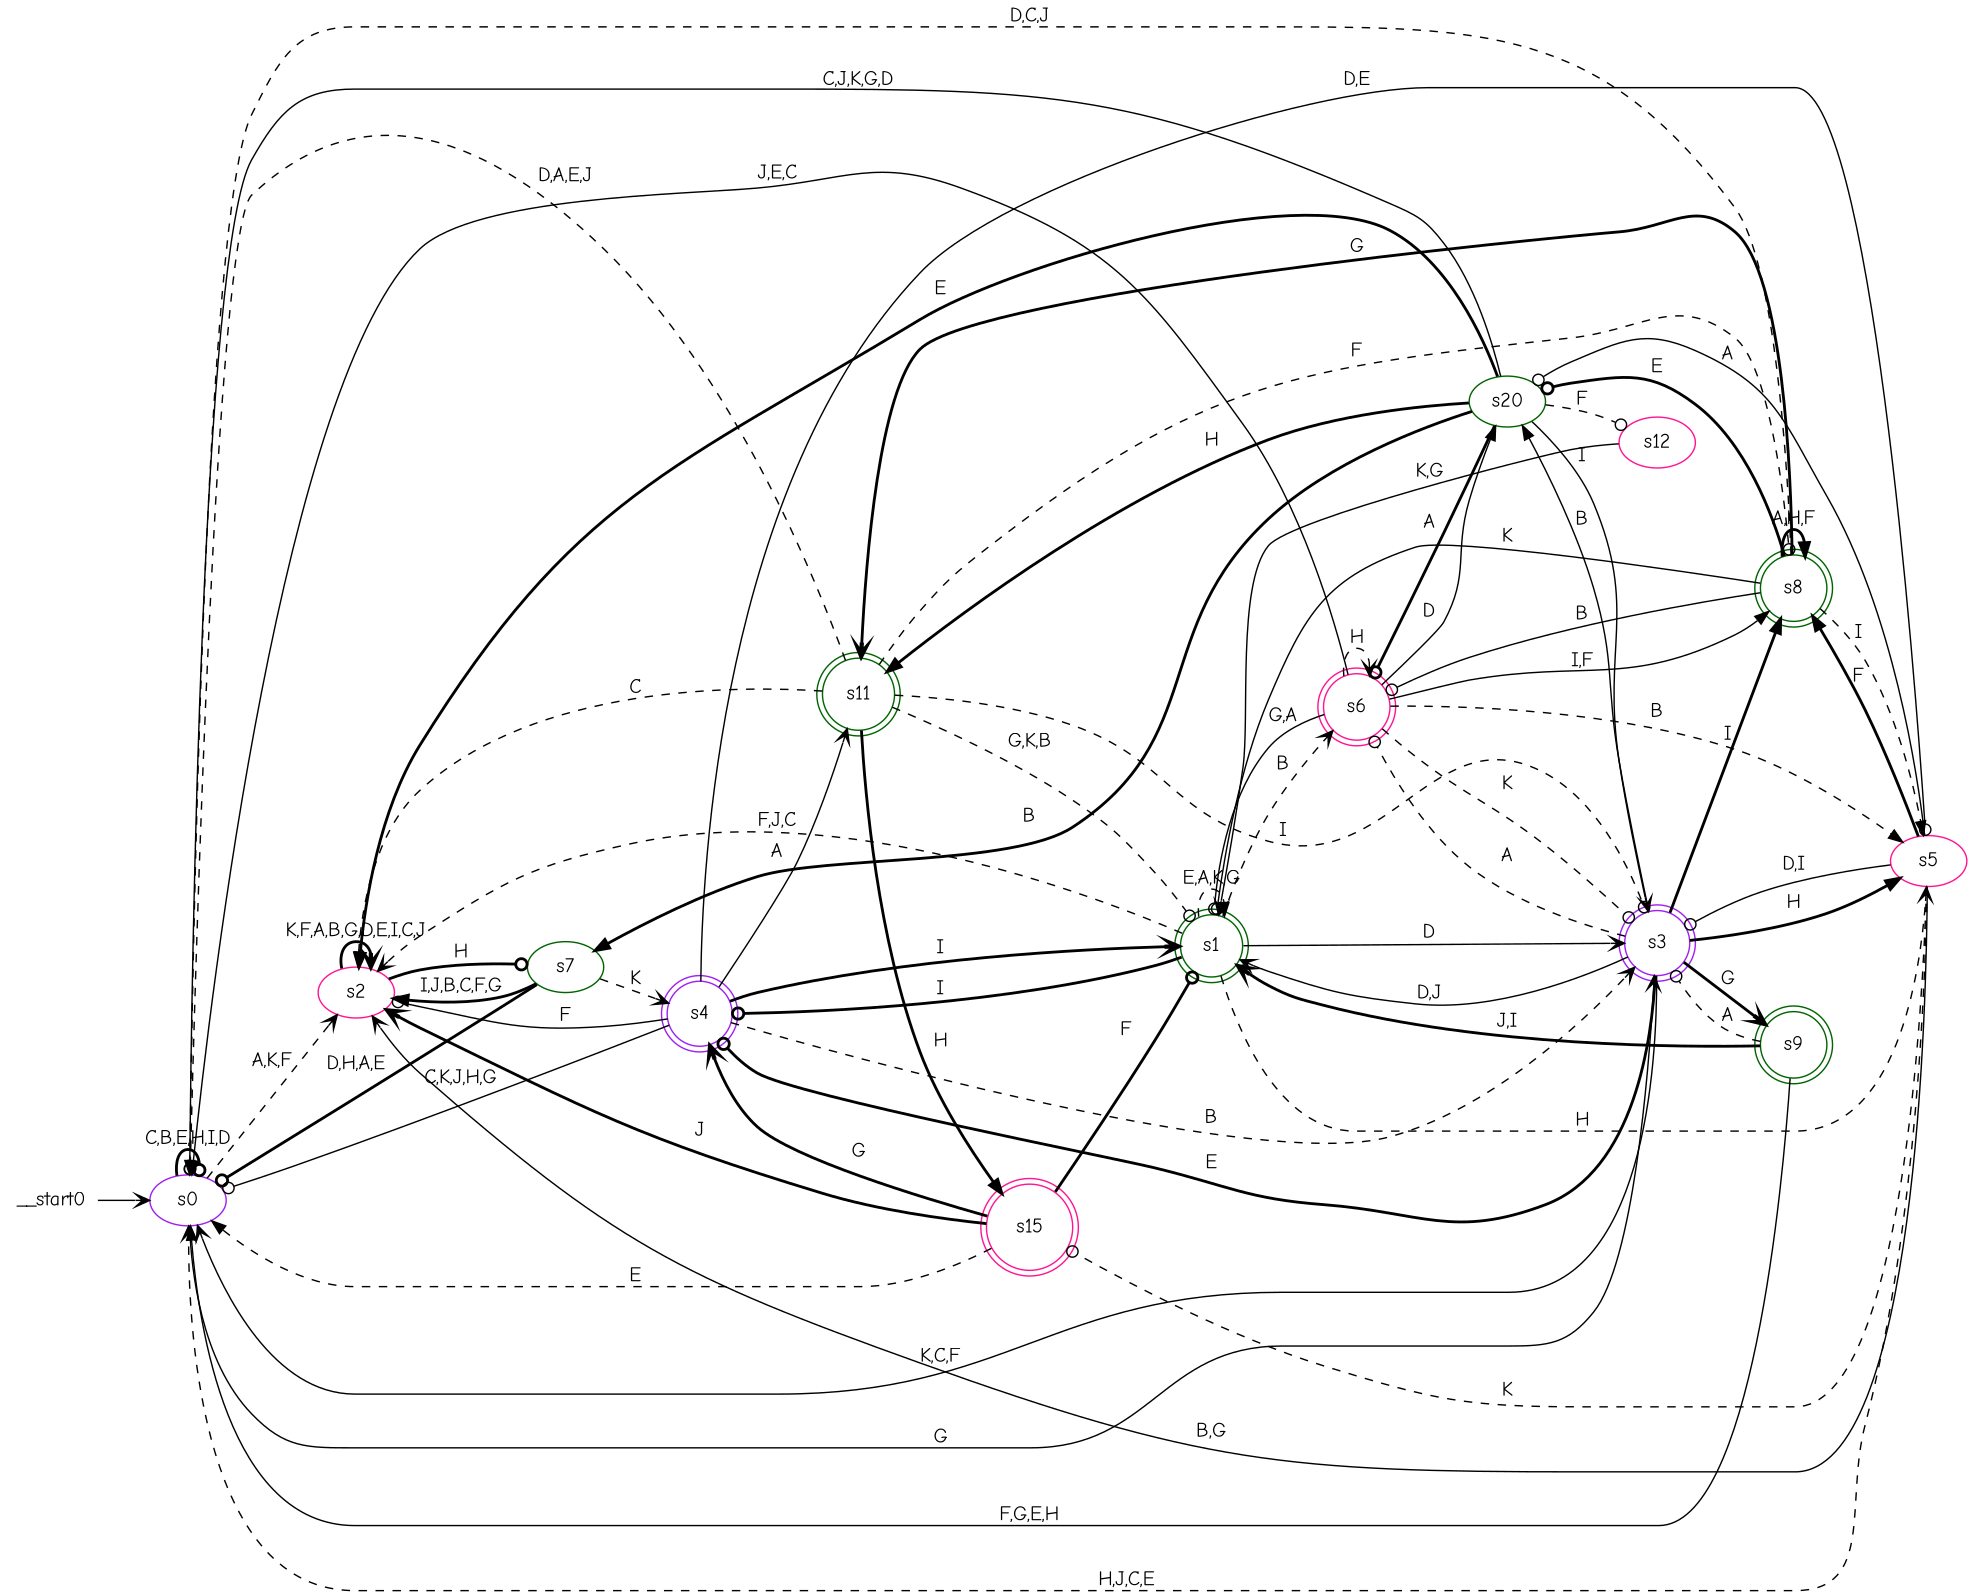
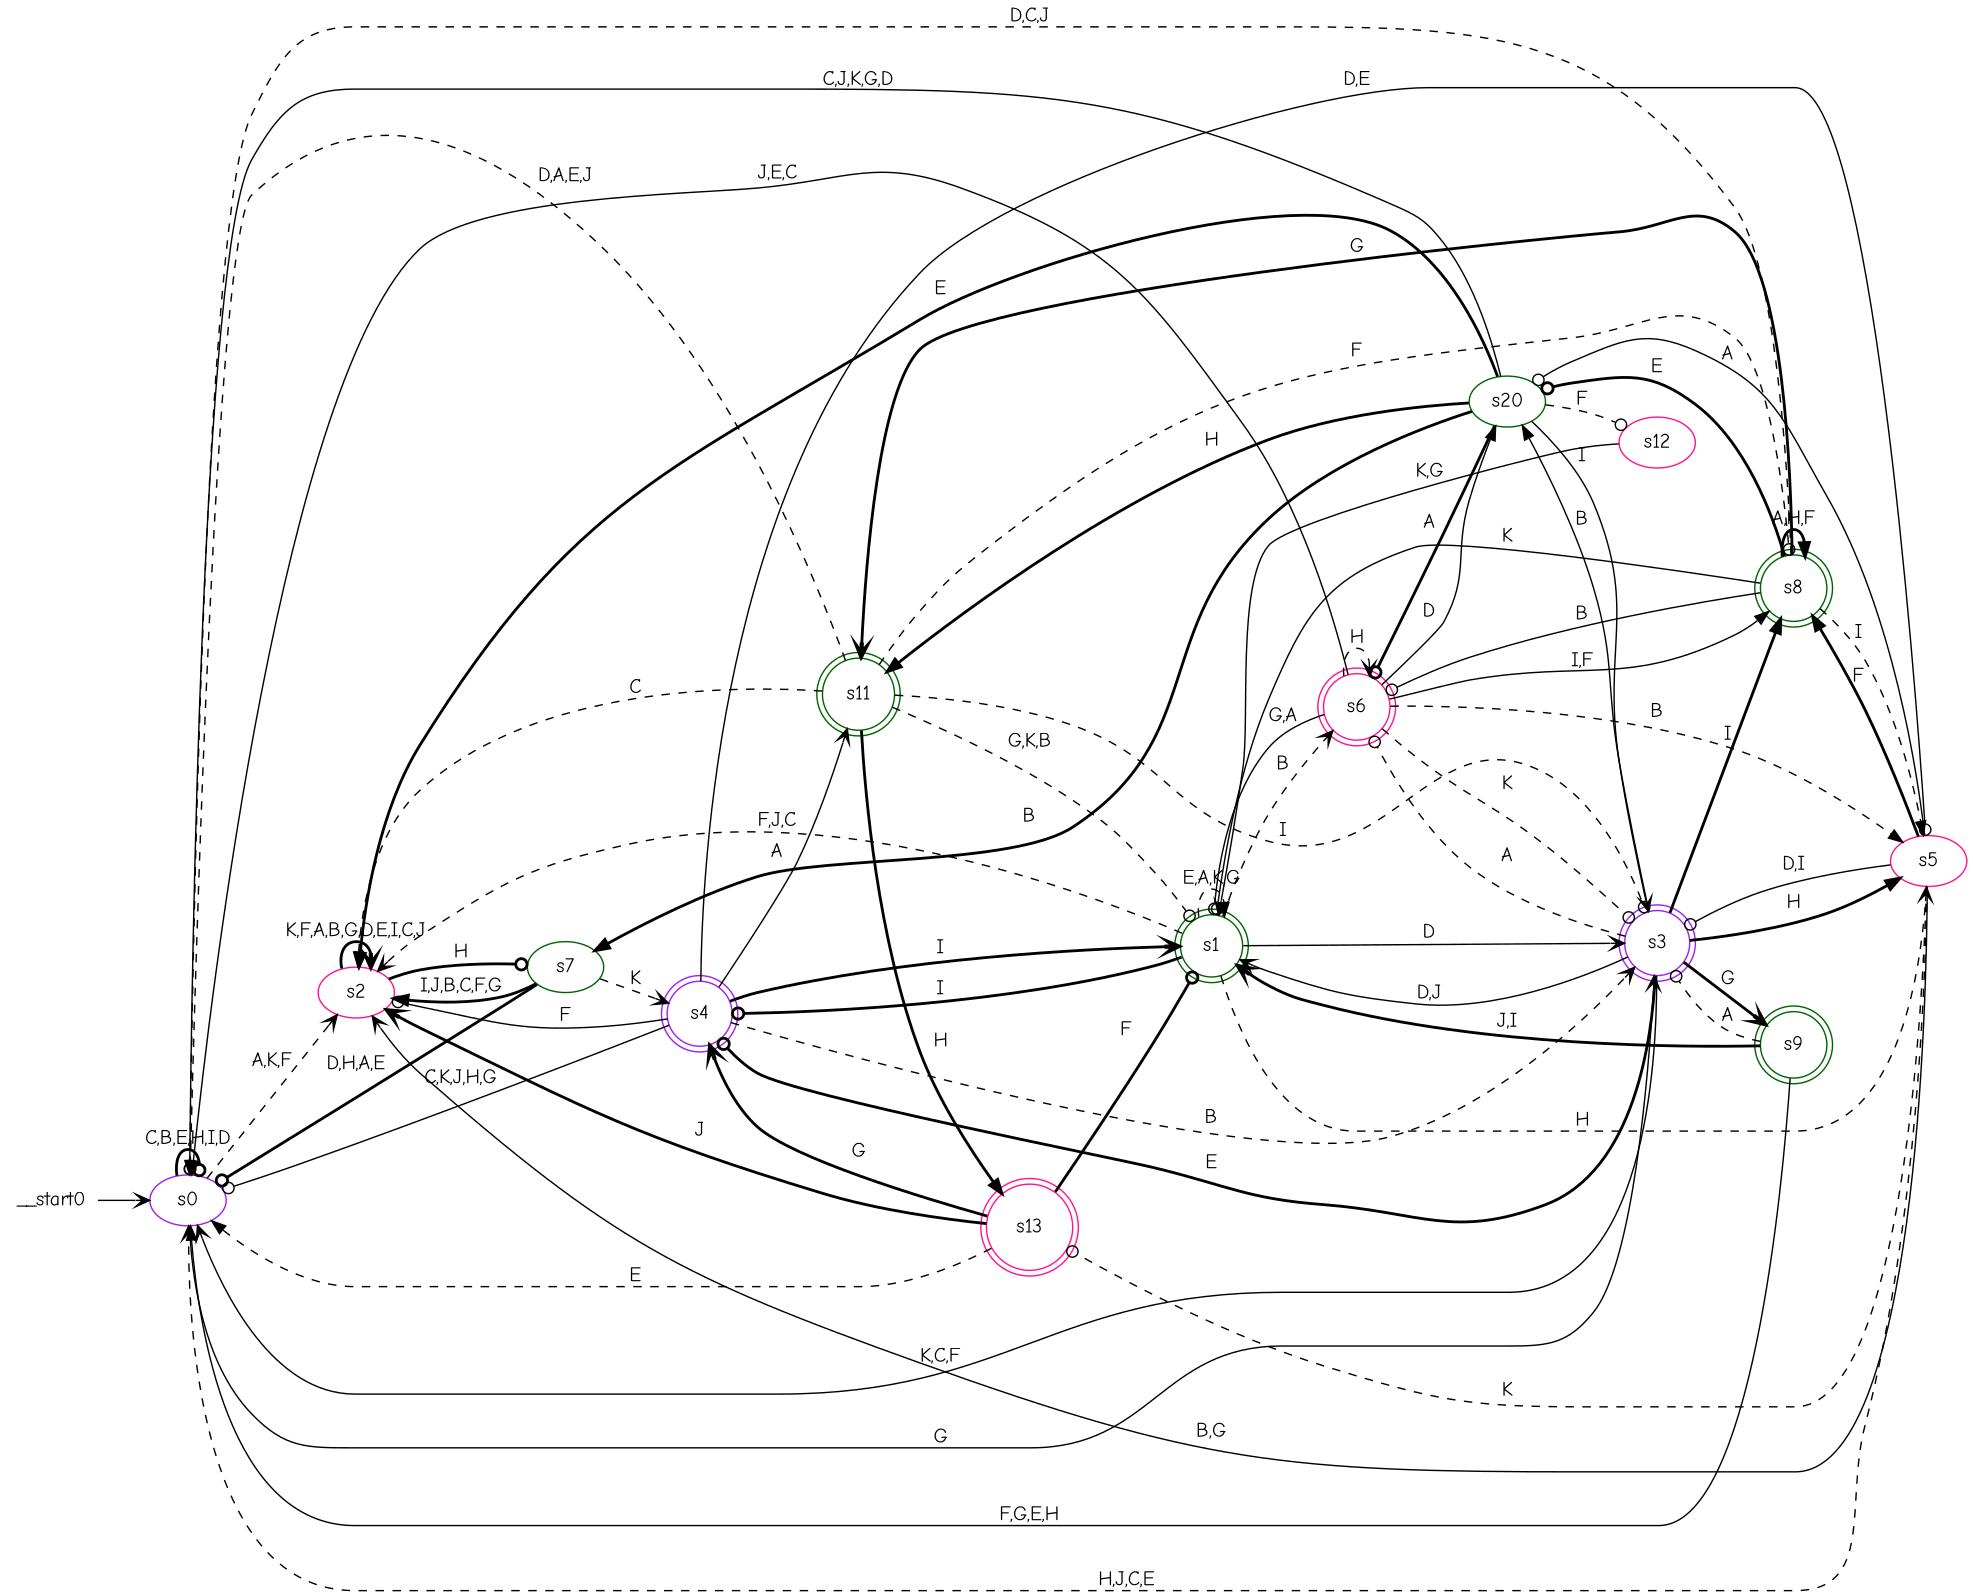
node "s15": label "s15" -> "s13"
